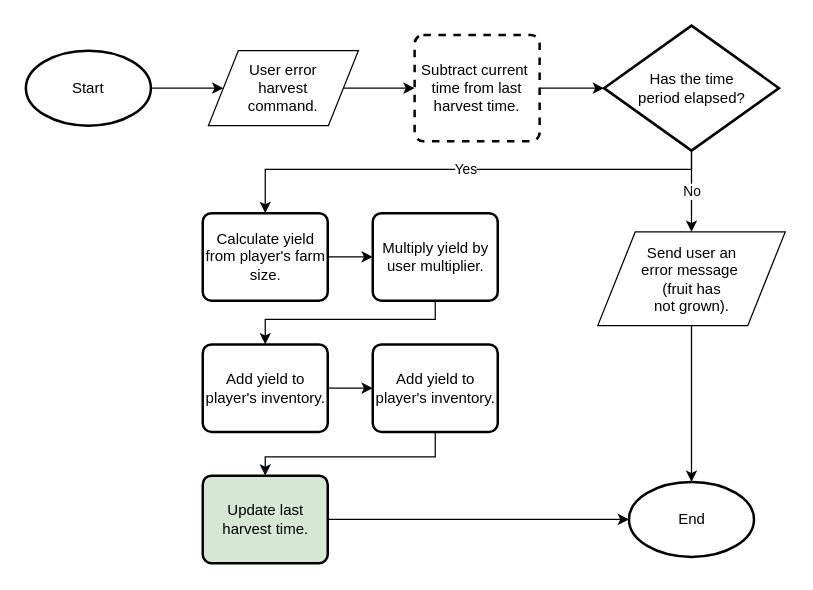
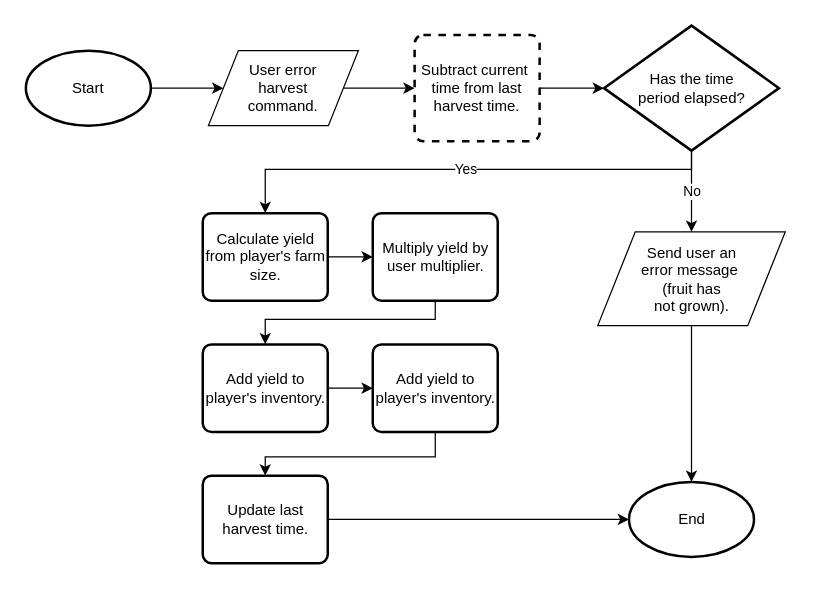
node "Update last harvest time.": fillcolor #d5e8d4 -> #ffffff
